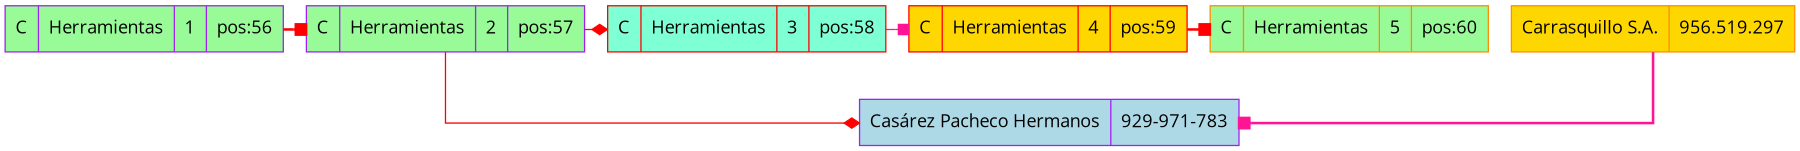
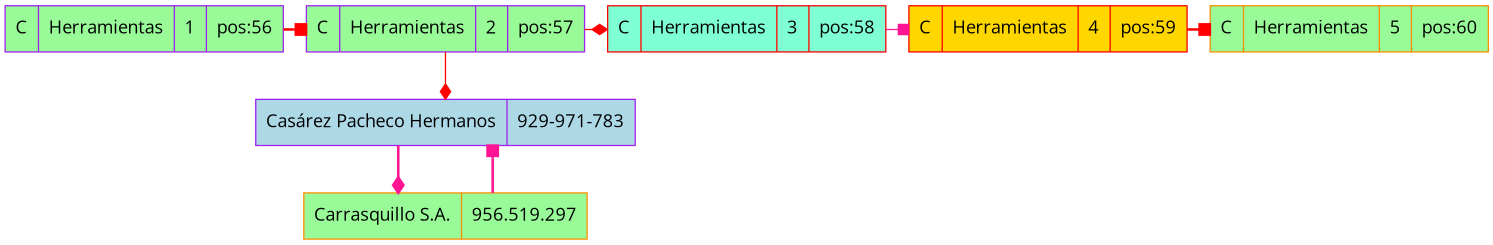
node "Carrasquillo S.A.": fillcolor gold -> palegreen
edge "Casárez Pacheco Hermanos" -> "Carrasquillo S.A.": added
